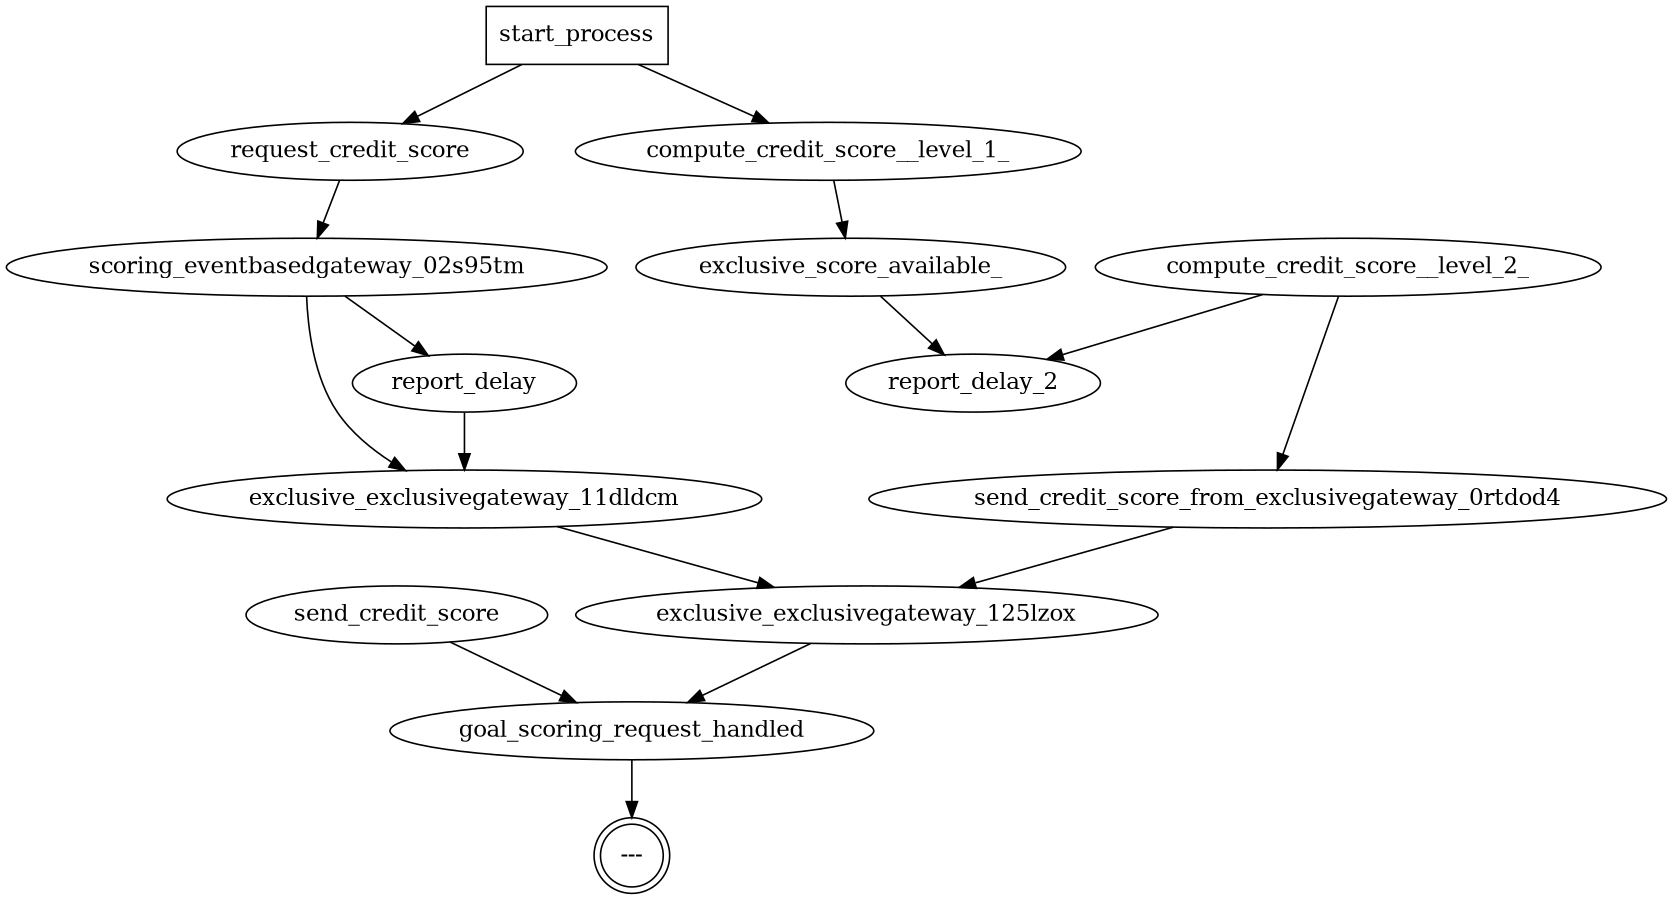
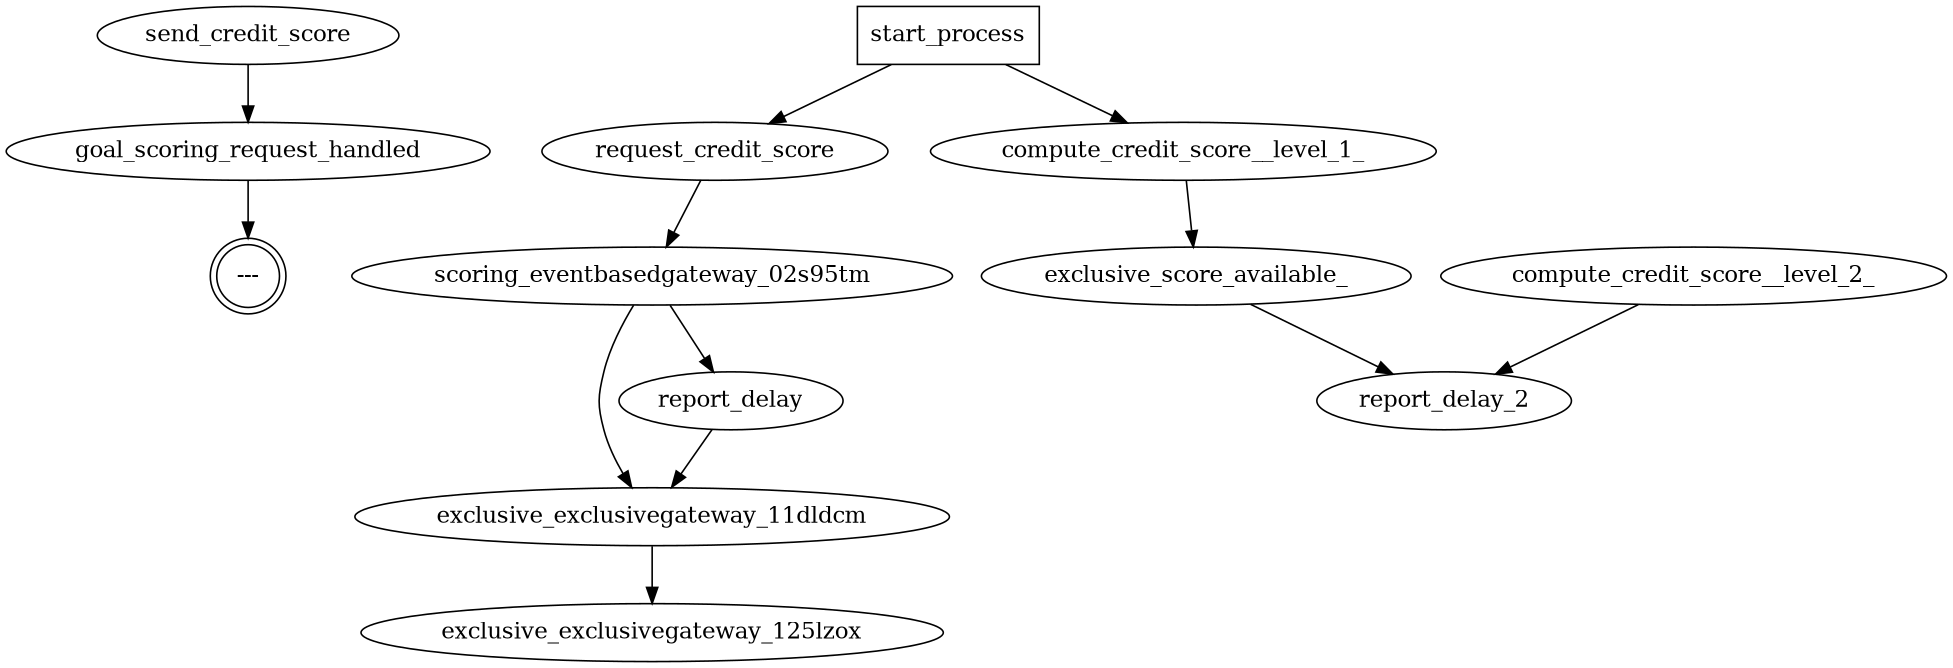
node "send_credit_score_from_exclusivegateway_0rtdod4": removed
edge "exclusive_exclusivegateway_125lzox" -> "goal_scoring_request_handled": removed
